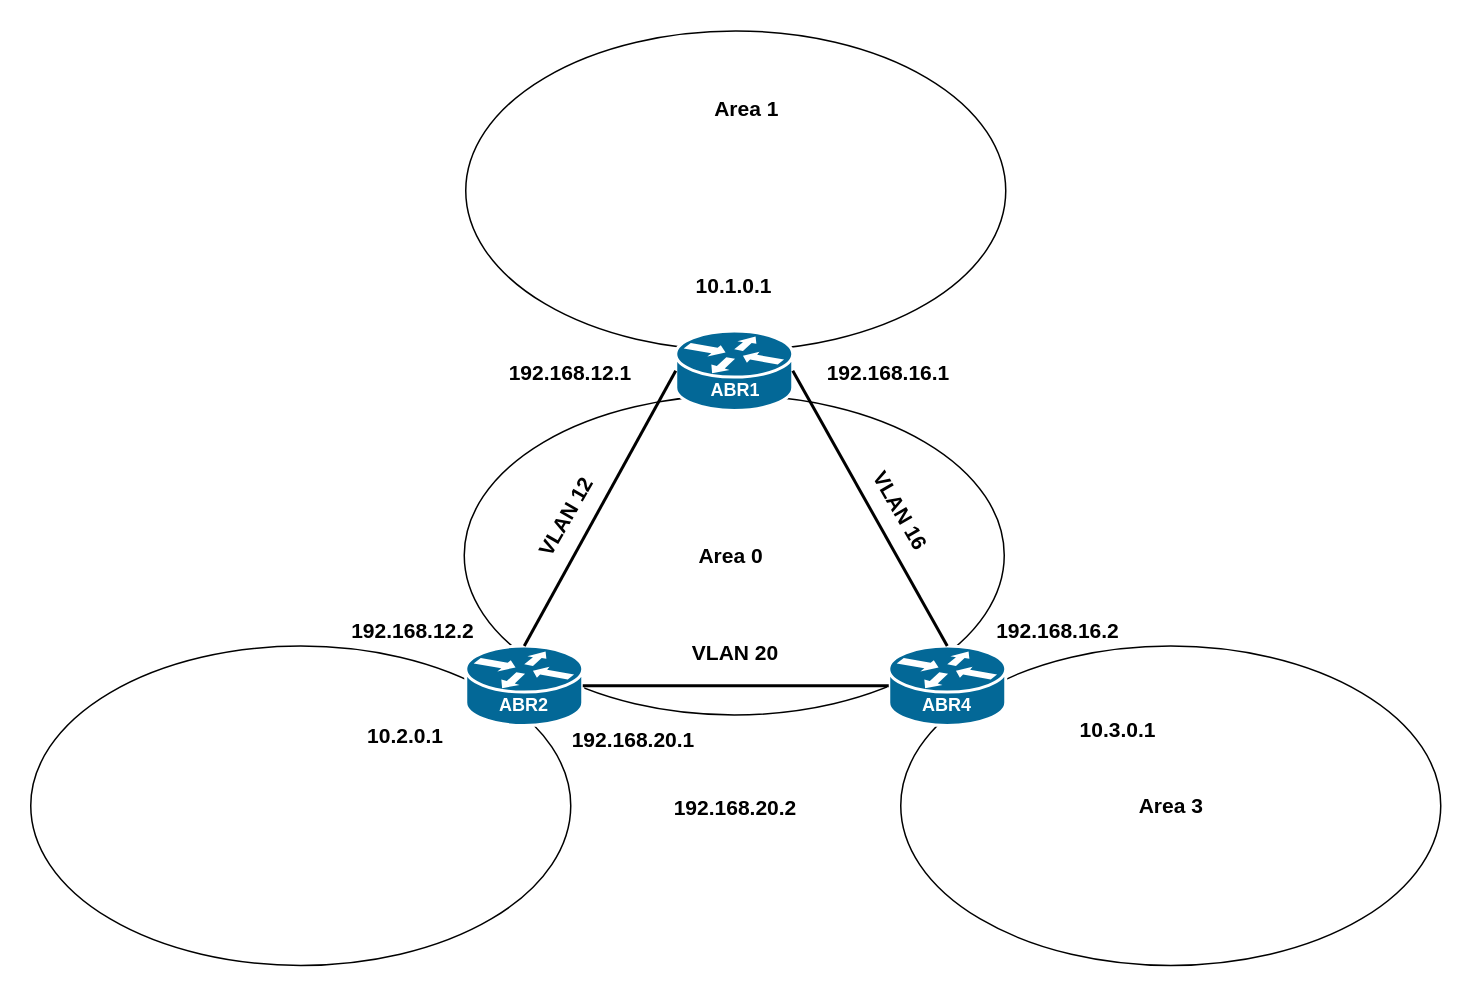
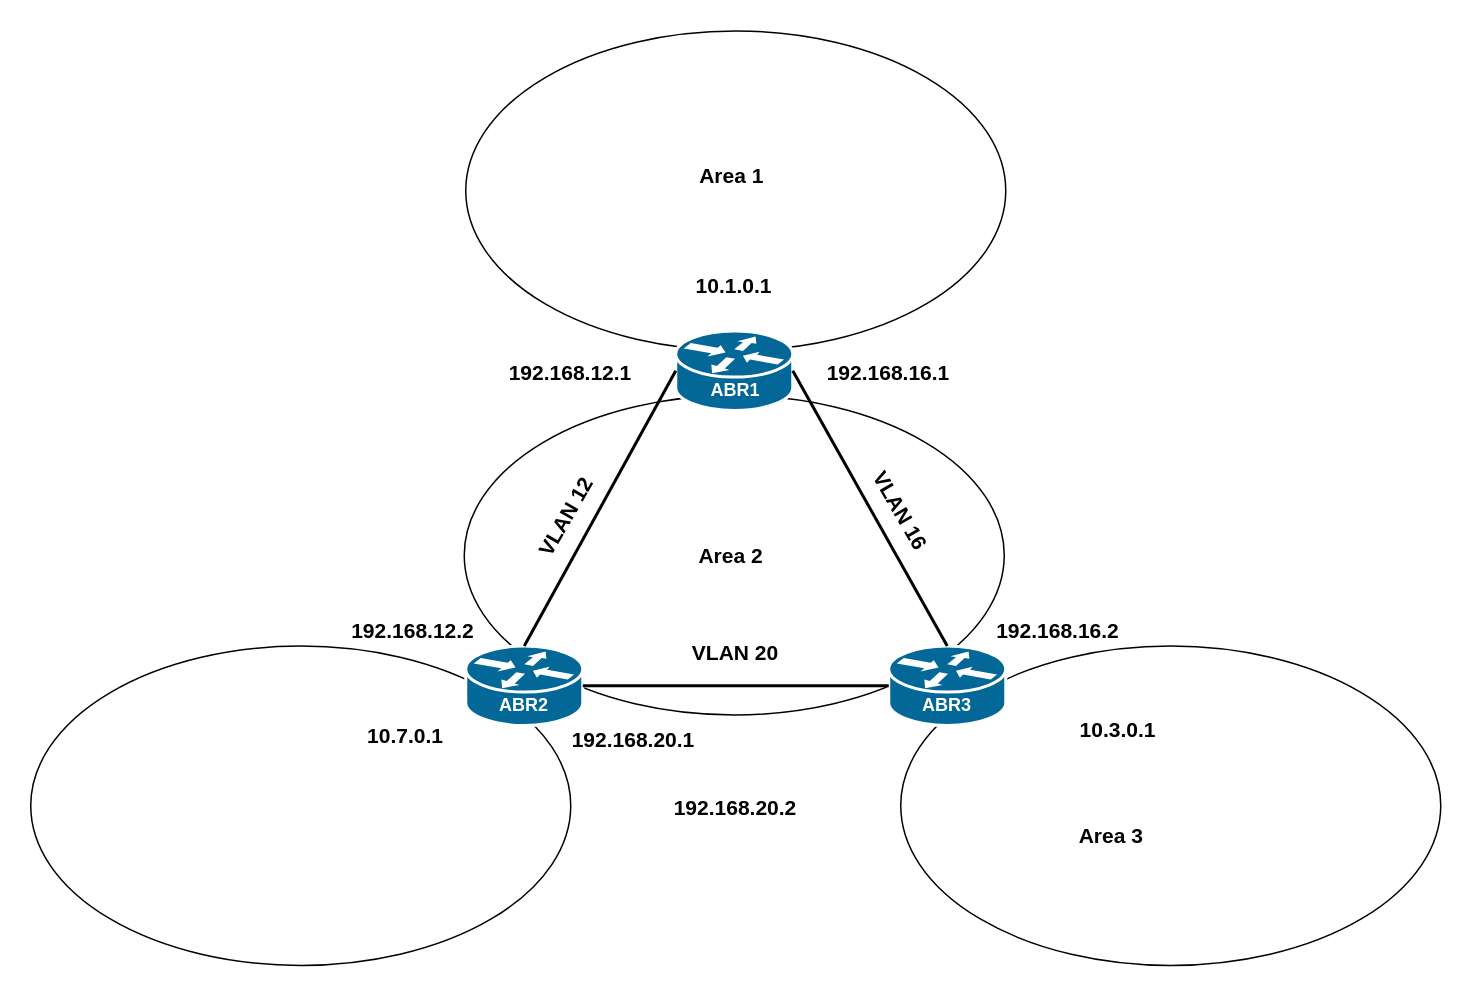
node "Area 1": moved (747, 109) -> (732, 176)
node "Area 0": label "Area 0" -> "Area 2"
node "ABR4": label "ABR4" -> "ABR3"
node "10.2.0.1": label "10.2.0.1" -> "10.7.0.1"
node "Area 3": moved (1171, 806) -> (1111, 836)
